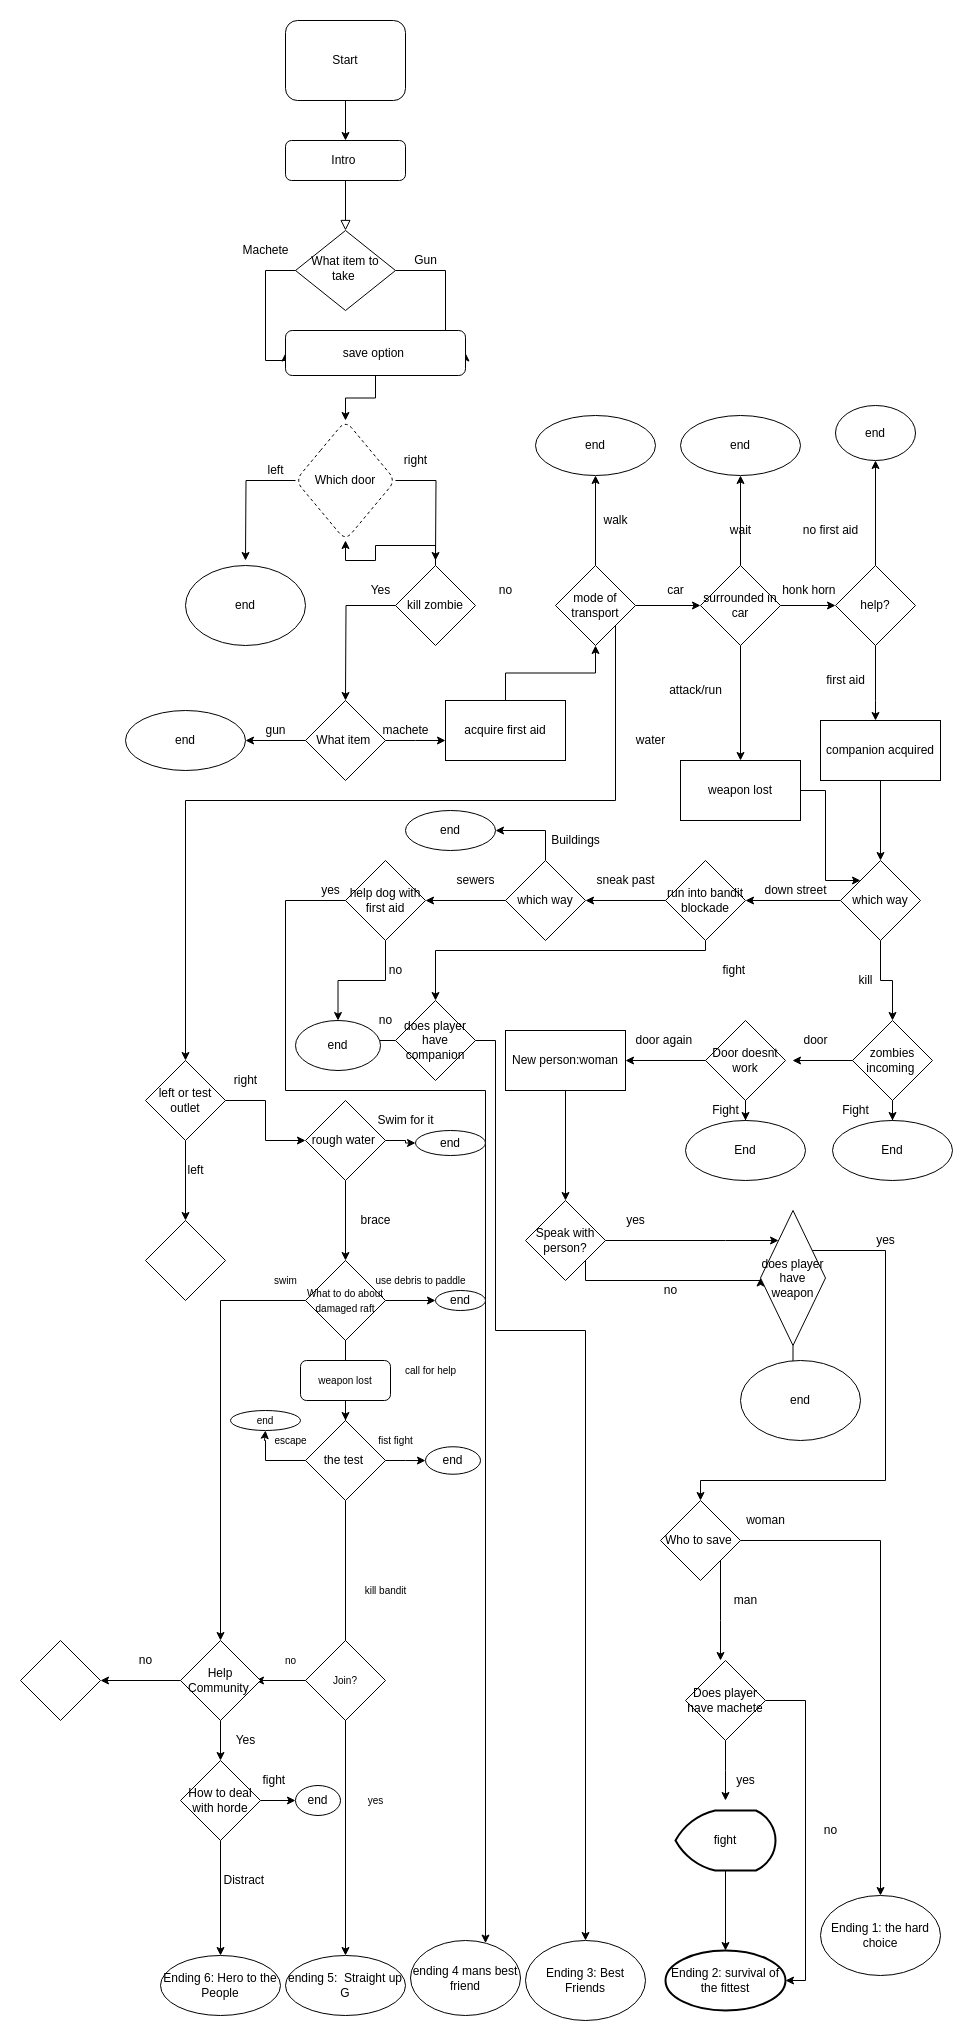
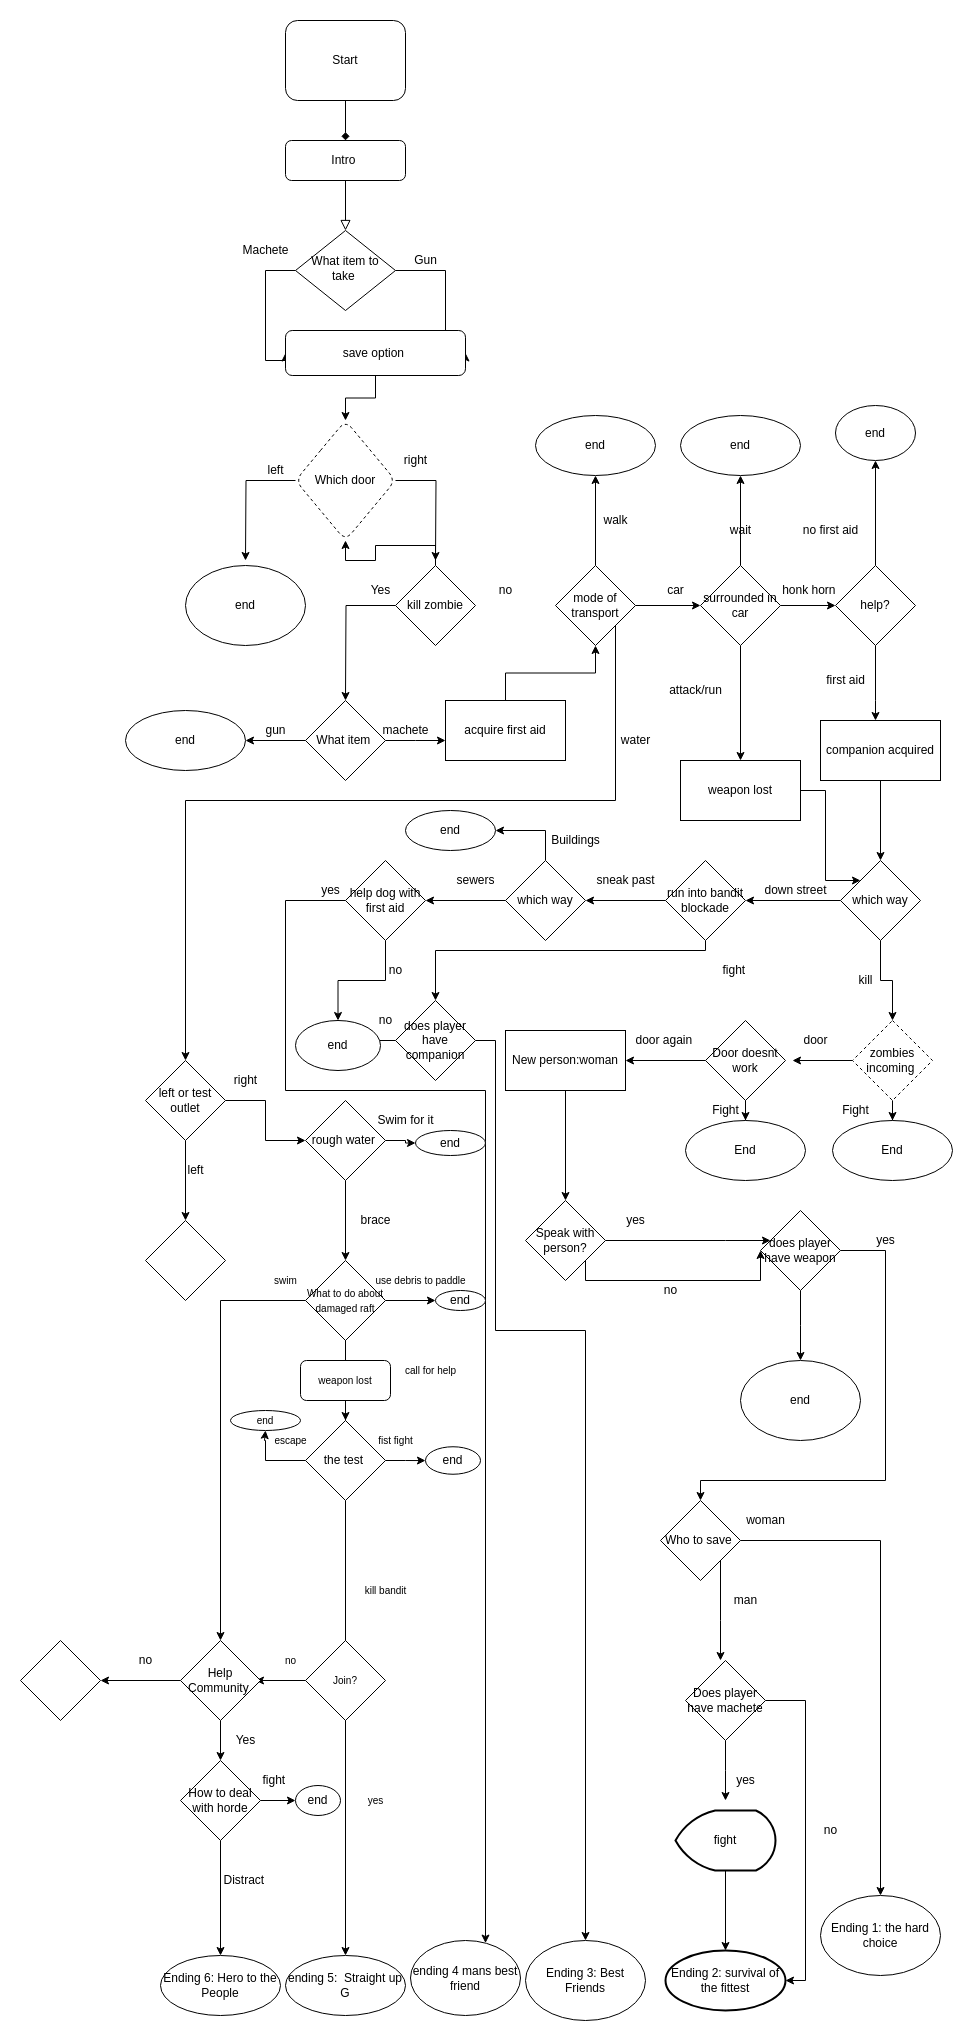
edge "Start" -> "Intro": arrowhead classic -> diamond
node "water": moved (651, 741) -> (636, 741)
node "zombies incoming": style solid -> dashed
node "does player have weapon": size 65x135 -> 80x80
